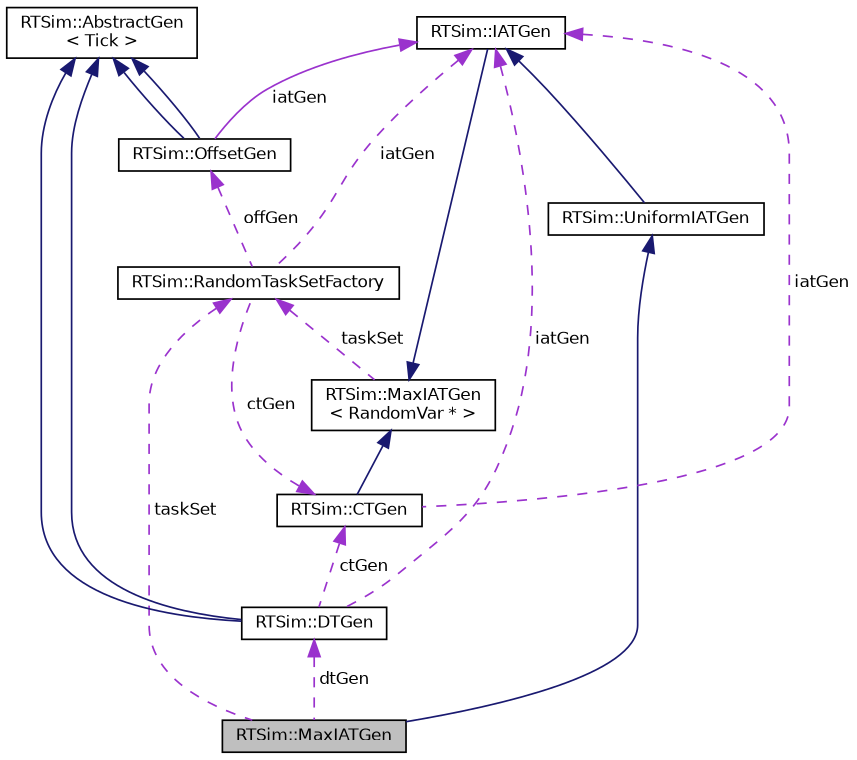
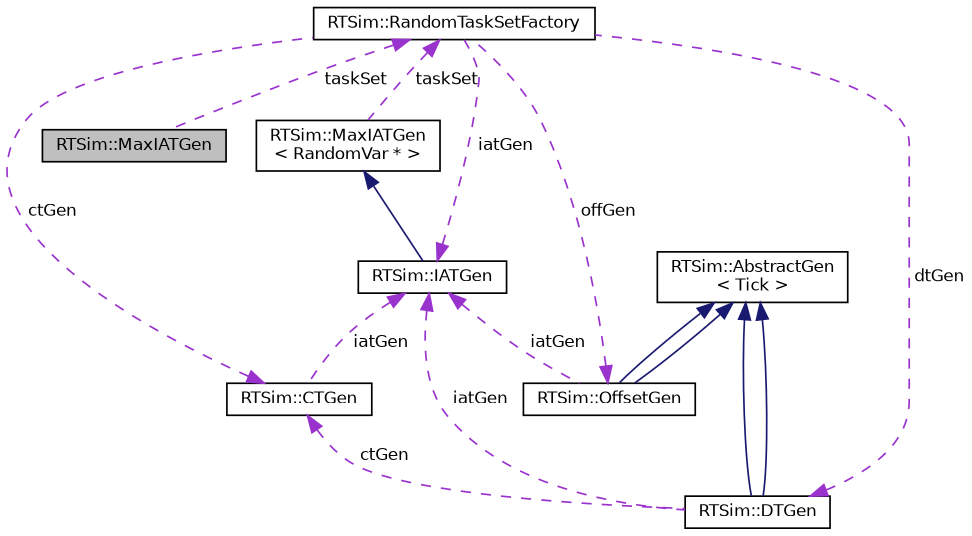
edge "RTSim::OffsetGen" -> "RTSim::IATGen": style solid -> dashed
node "RTSim::UniformIATGen": removed
edge "RTSim::CTGen" -> "RTSim::MaxIATGen < RandomVar * >": removed
edge "RTSim::MaxIATGen" -> "RTSim::DTGen": now "RTSim::RandomTaskSetFactory" -> "RTSim::DTGen"
